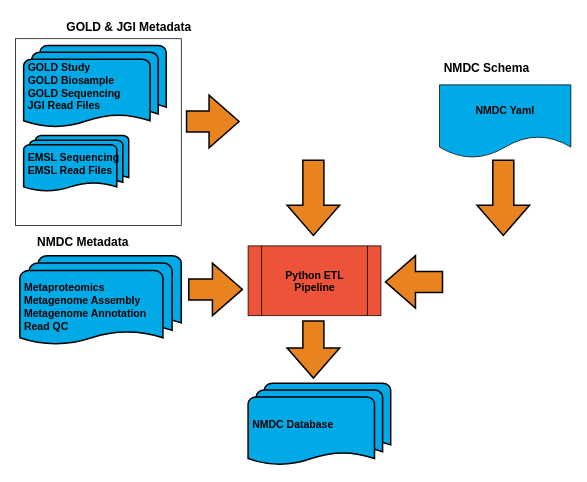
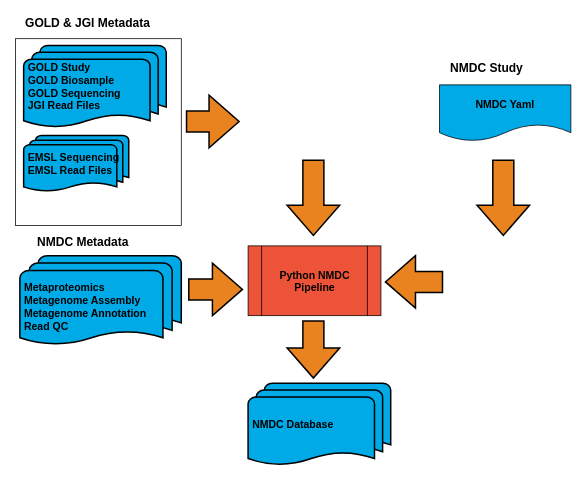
node "GOLD & JGI Metadata": moved (129, 27) -> (88, 23)
node "NMDC Schema": label "NMDC Schema" -> "NMDC Study"
node "NMDC Yaml": size 131x73 -> 131x56
node "Python ETL Pipeline": label "Python ETL Pipeline" -> "Python NMDC Pipeline"
